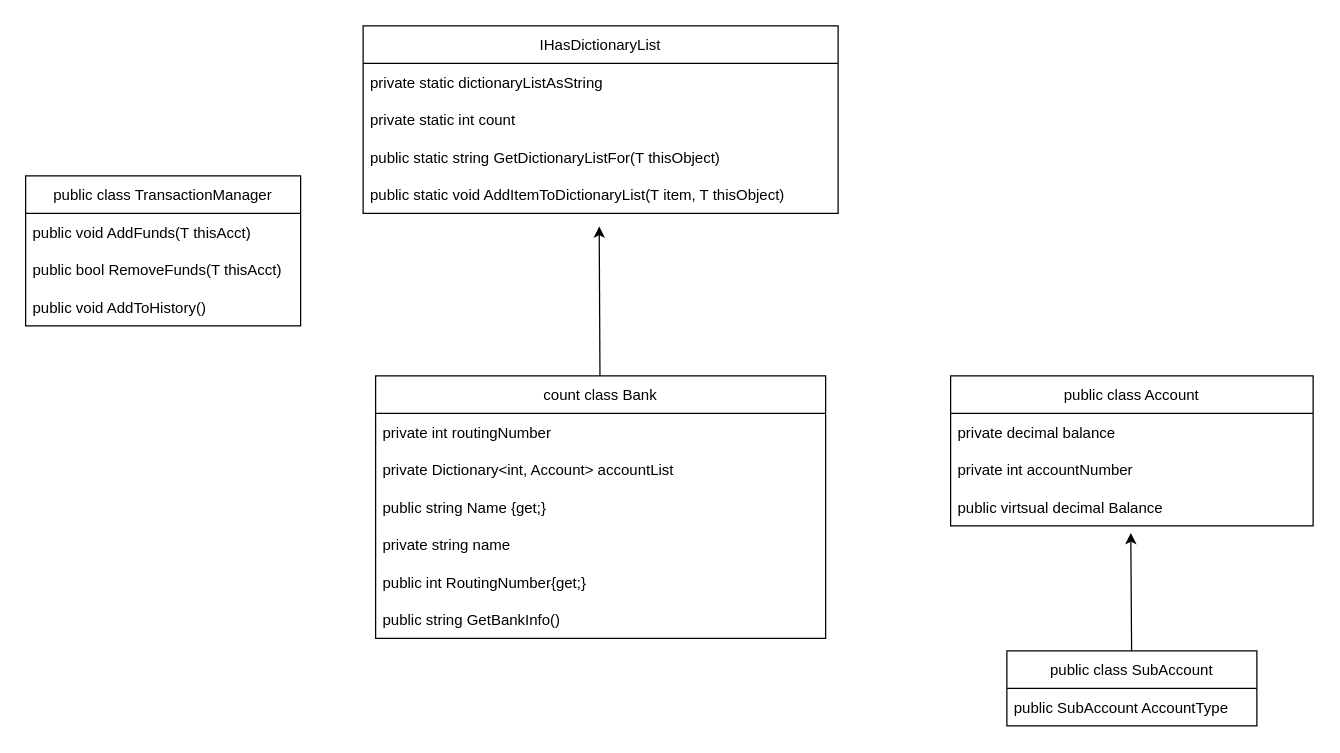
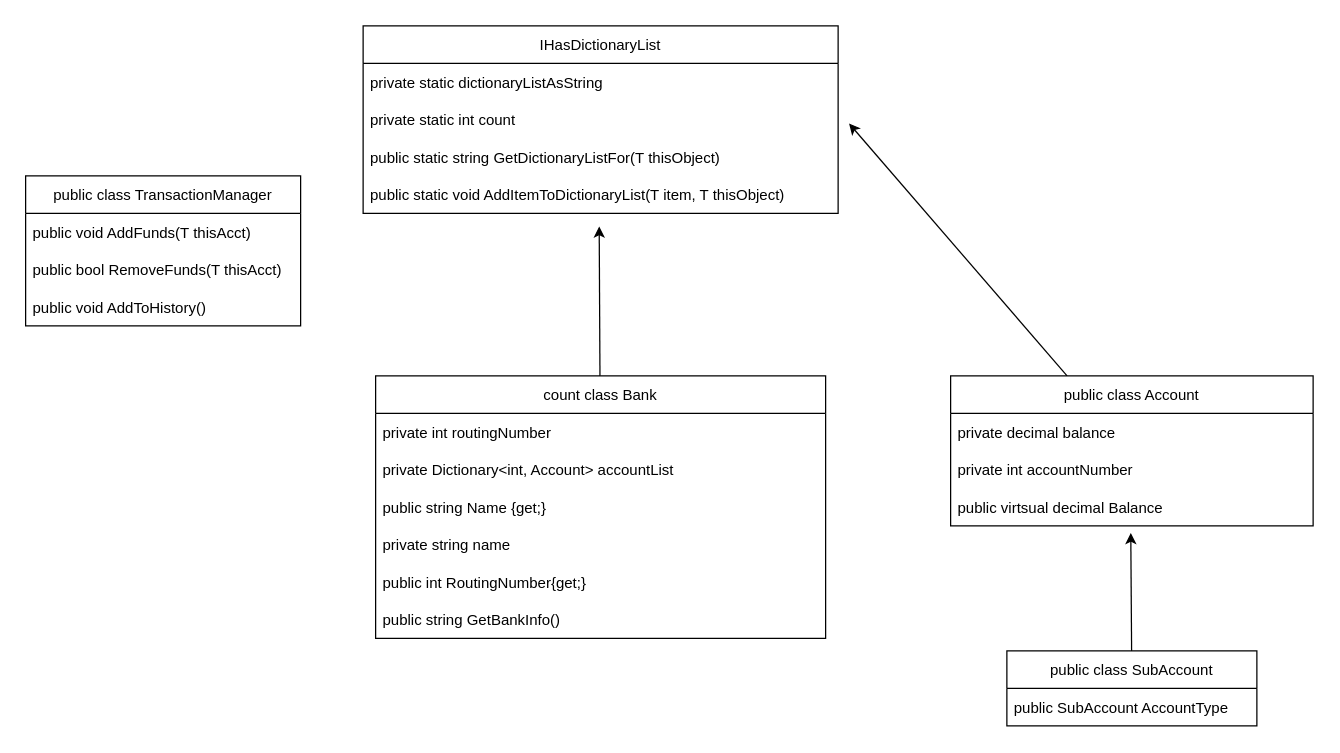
edge "public class Account" -> "private static int count": added
